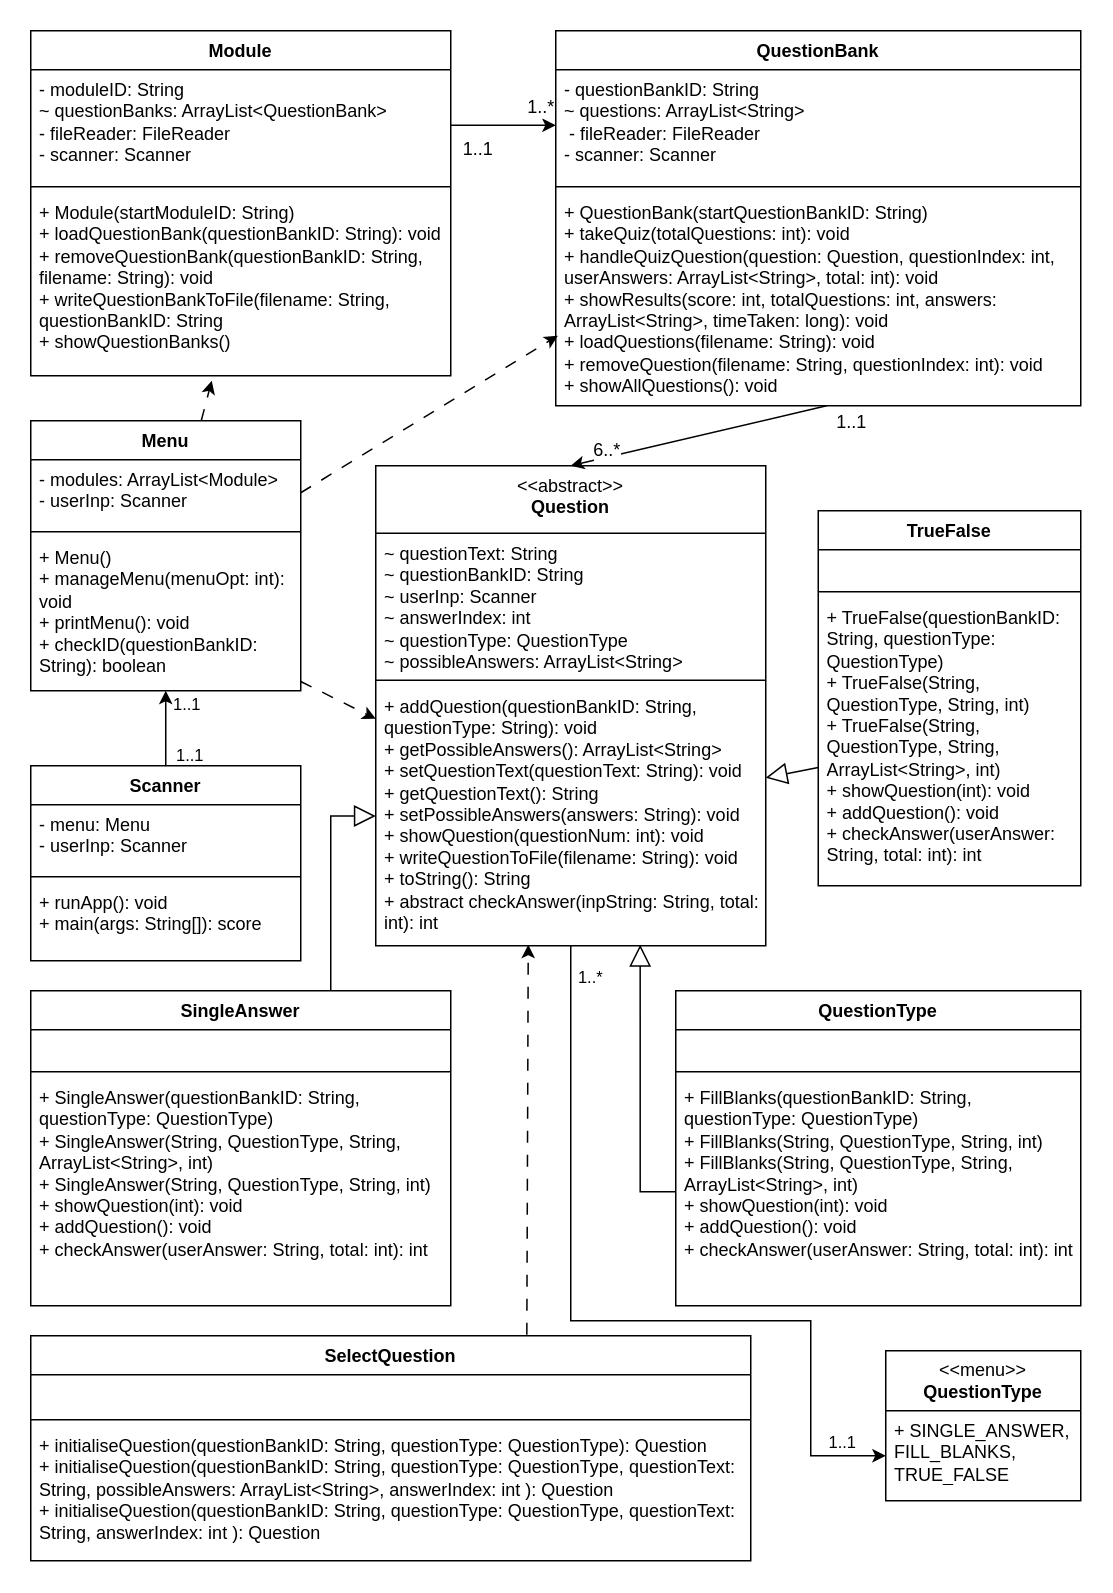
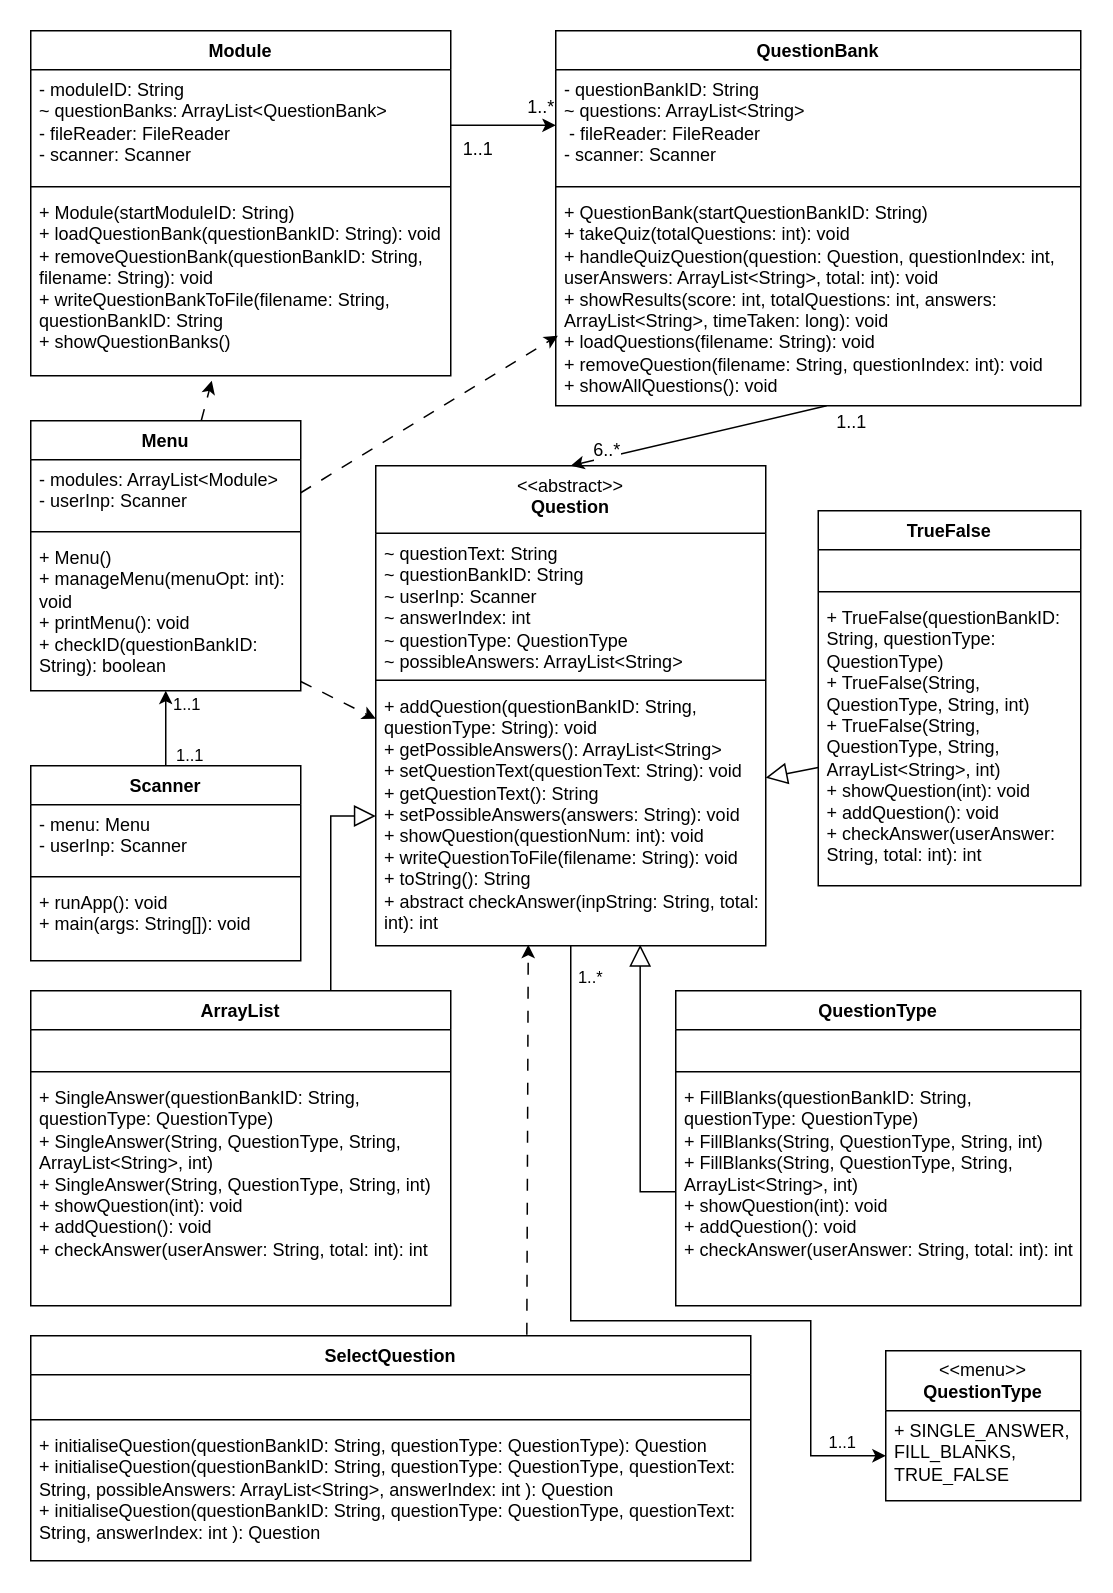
node "+ runApp(): void + main(args: String[]): score": label "+ runApp(): void + main(args: String[]): score" -> "+ runApp(): void + main(args: String[]): void"
node "SingleAnswer": label "SingleAnswer" -> "ArrayList"
